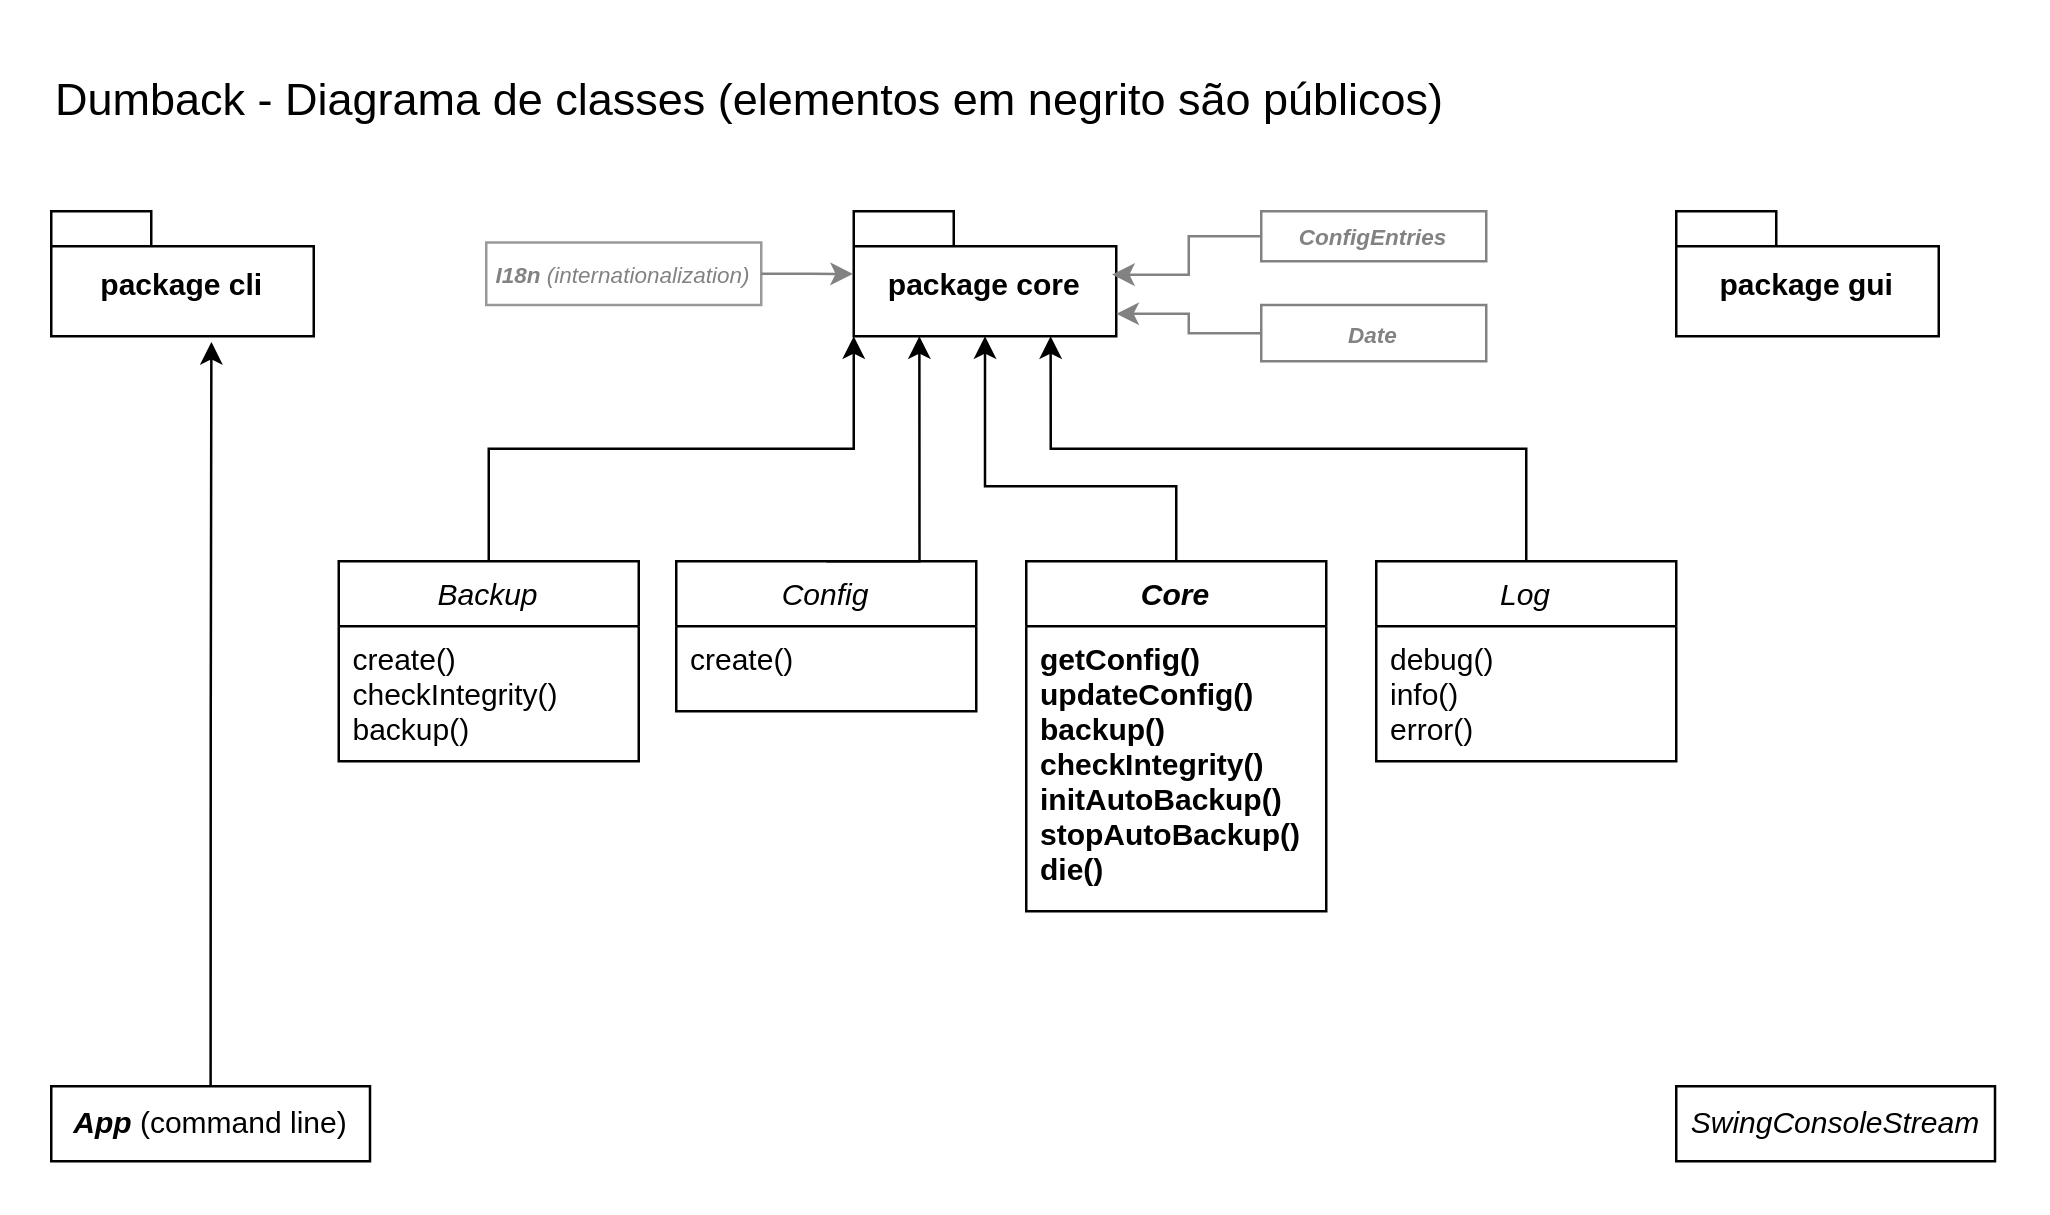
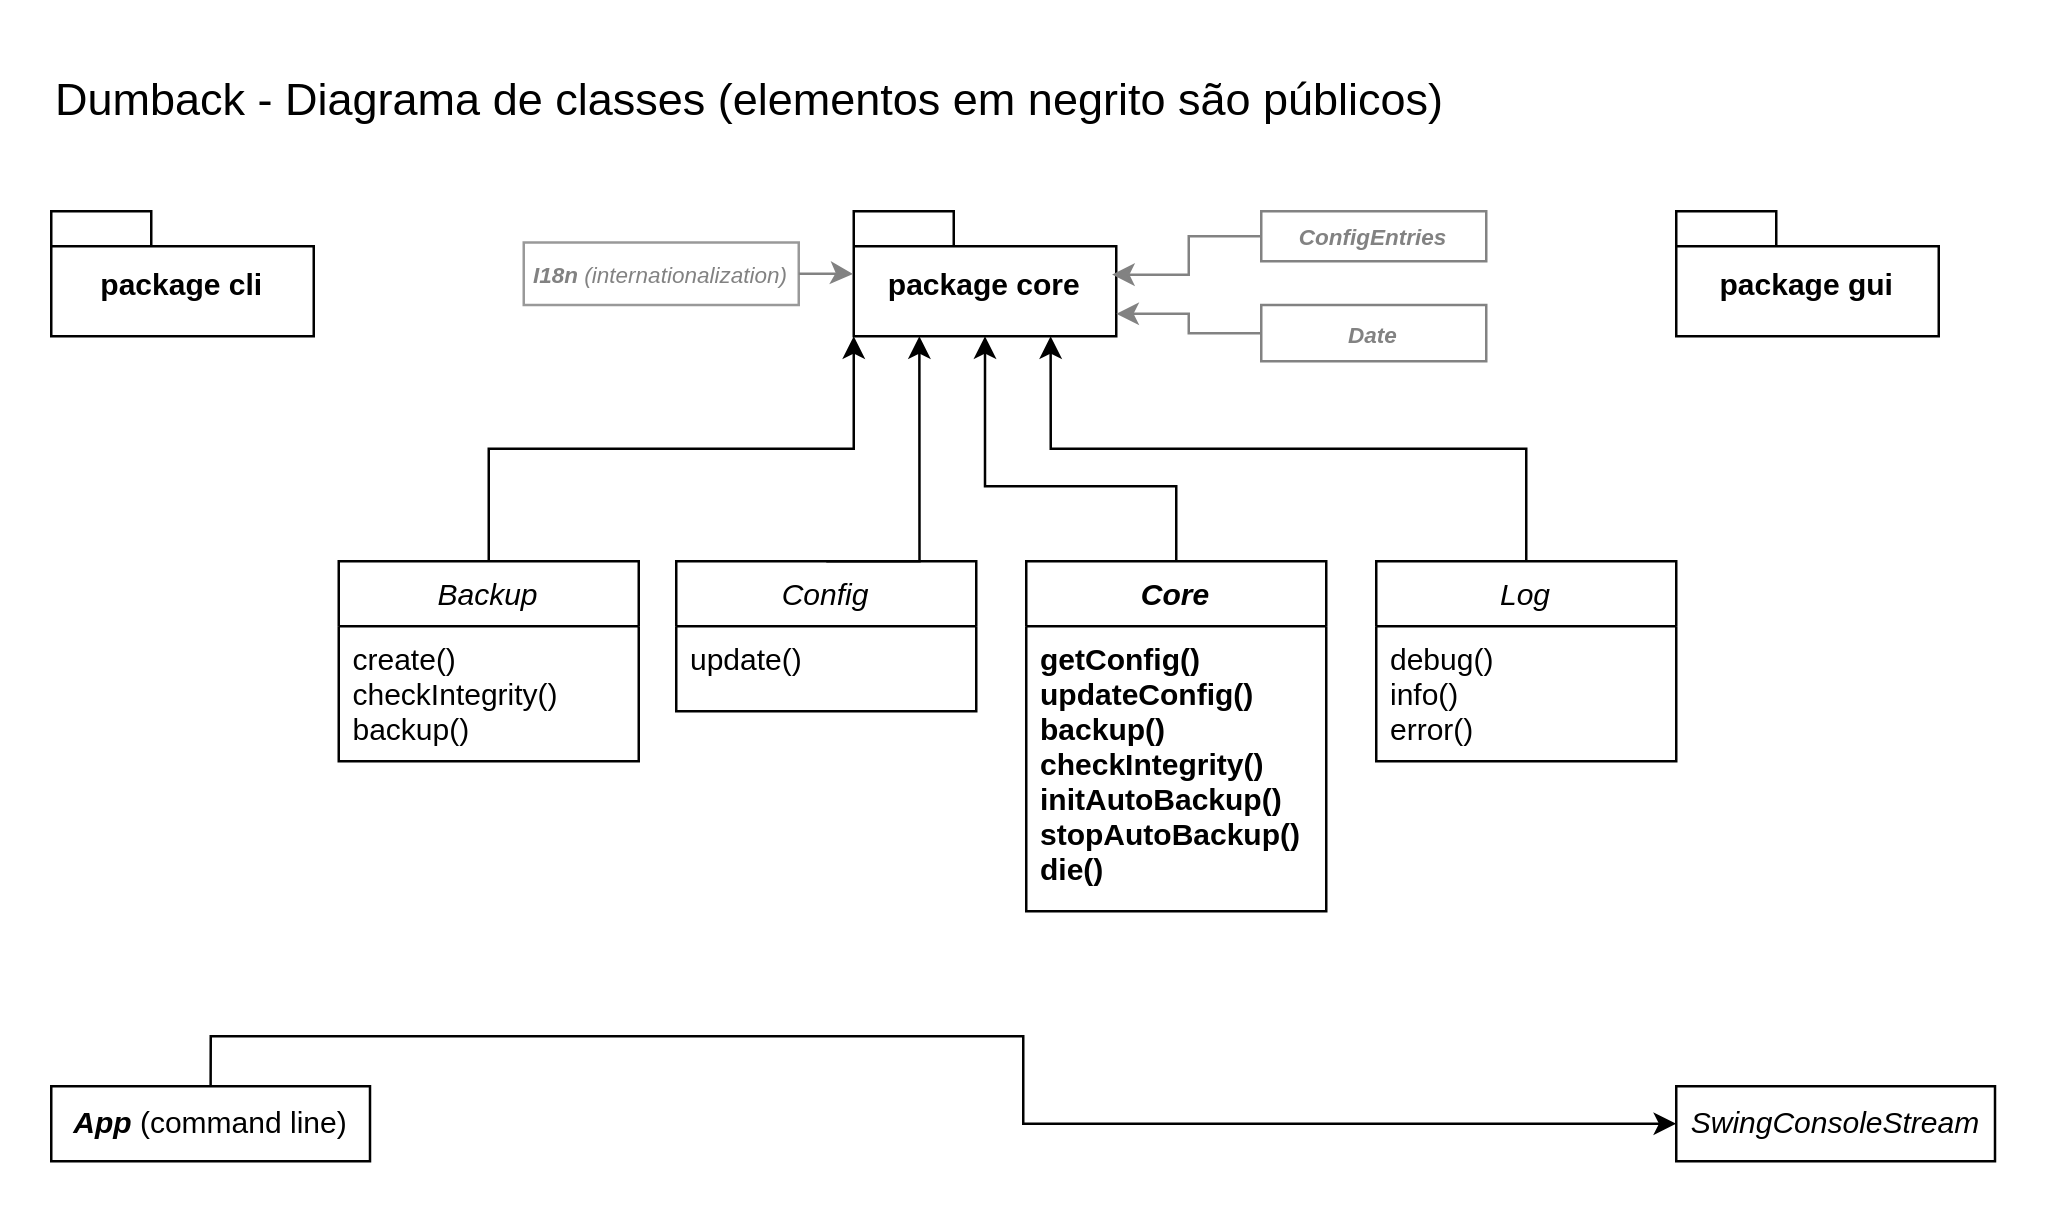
node "I18n (internationalization)": moved (624, 274) -> (661, 274)
node "create()": label "create()" -> "update()"
edge "App (command line)" -> "package cli": now "App (command line)" -> "SwingConsoleStream"
